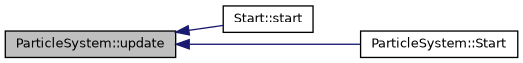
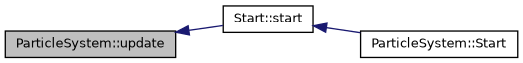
edge "ParticleSystem::Start" -> "ParticleSystem::update": now "ParticleSystem::Start" -> "Start::start"
